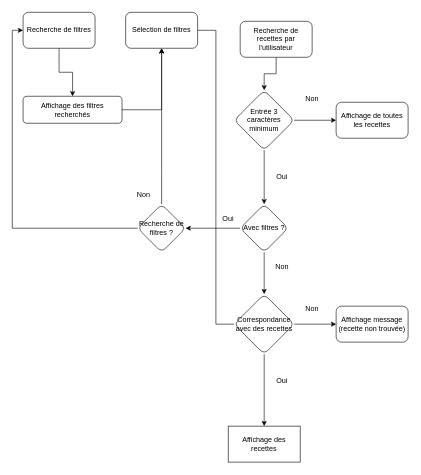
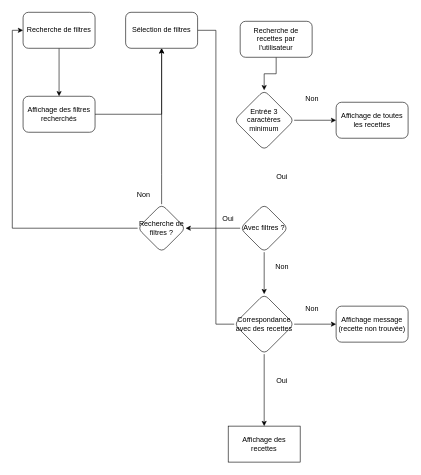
node "Affichage des filtres recherchés": size 99x27 -> 72x36
edge "Entrée 3 caractères minimum" -> "Avec filtres ?": removed
